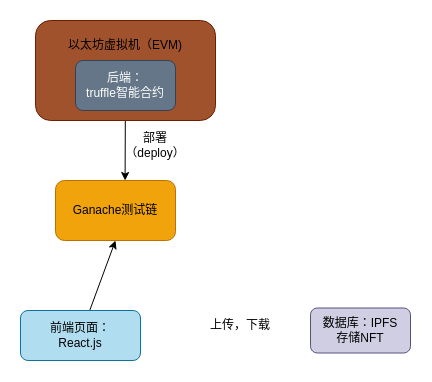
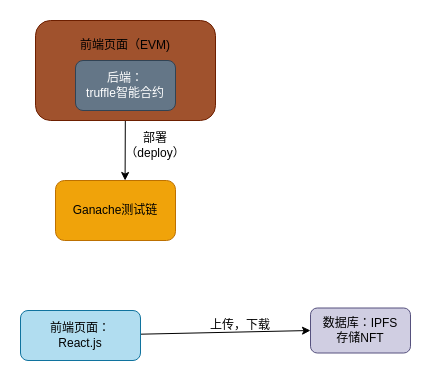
node "以太坊虚拟机（EVM)": label "以太坊虚拟机（EVM)" -> "前端页面（EVM)"
edge "前端页面： React.js" -> "Ganache测试链": removed
edge "前端页面： React.js" -> "数据库：IPFS 存储NFT": added
